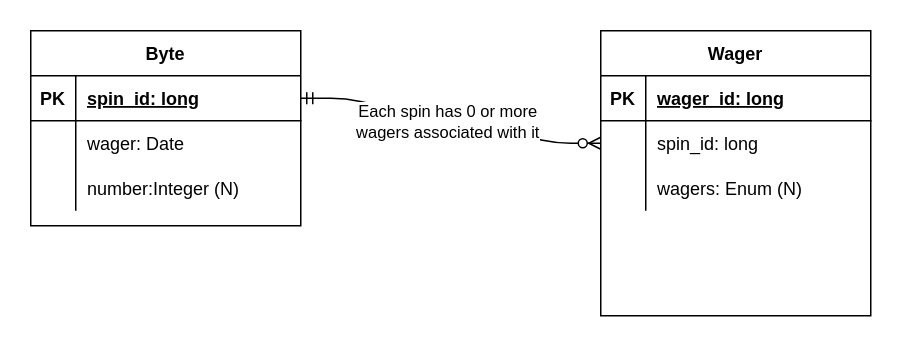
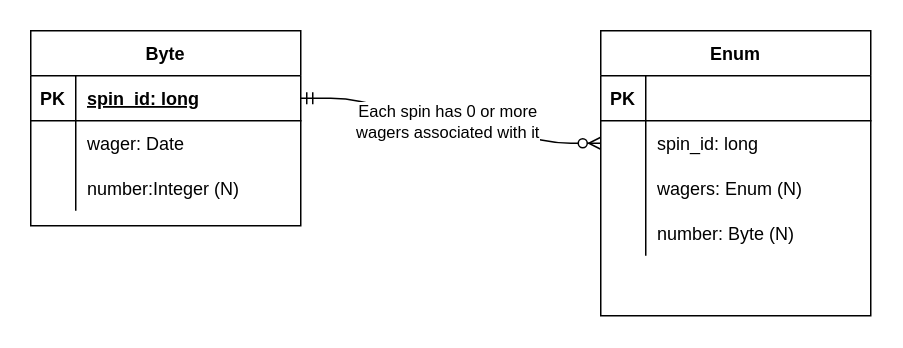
node "Wager": label "Wager" -> "Enum"
node "wager_id: long": removed
node "number: Byte (N)": added
